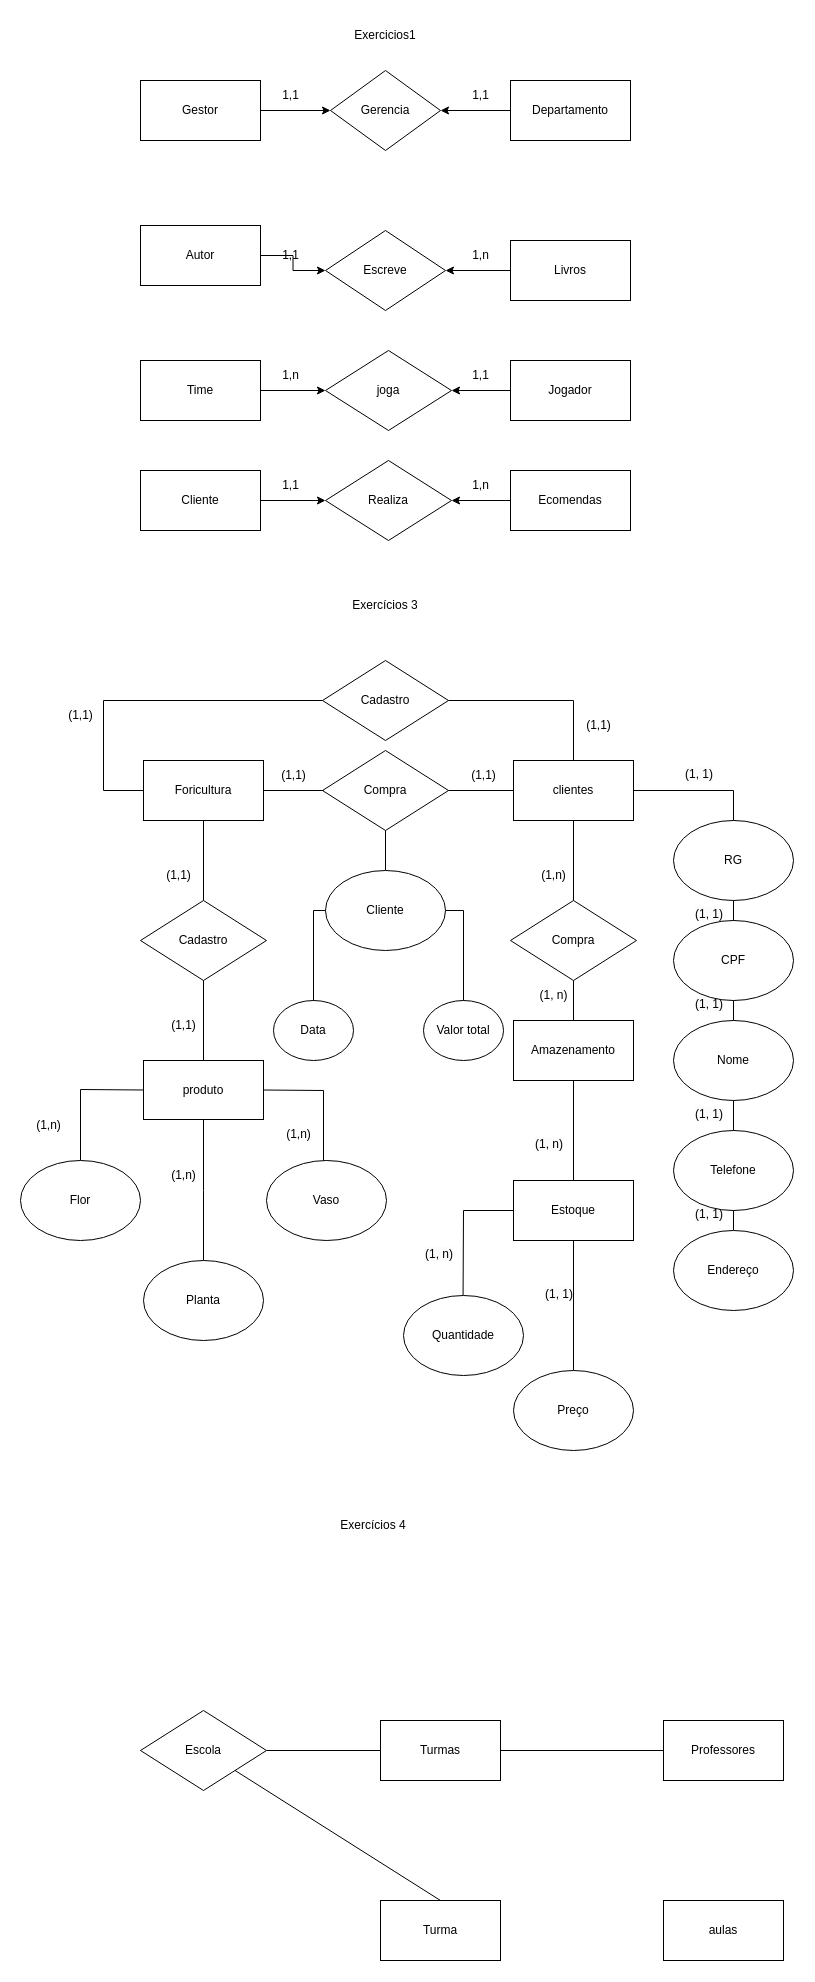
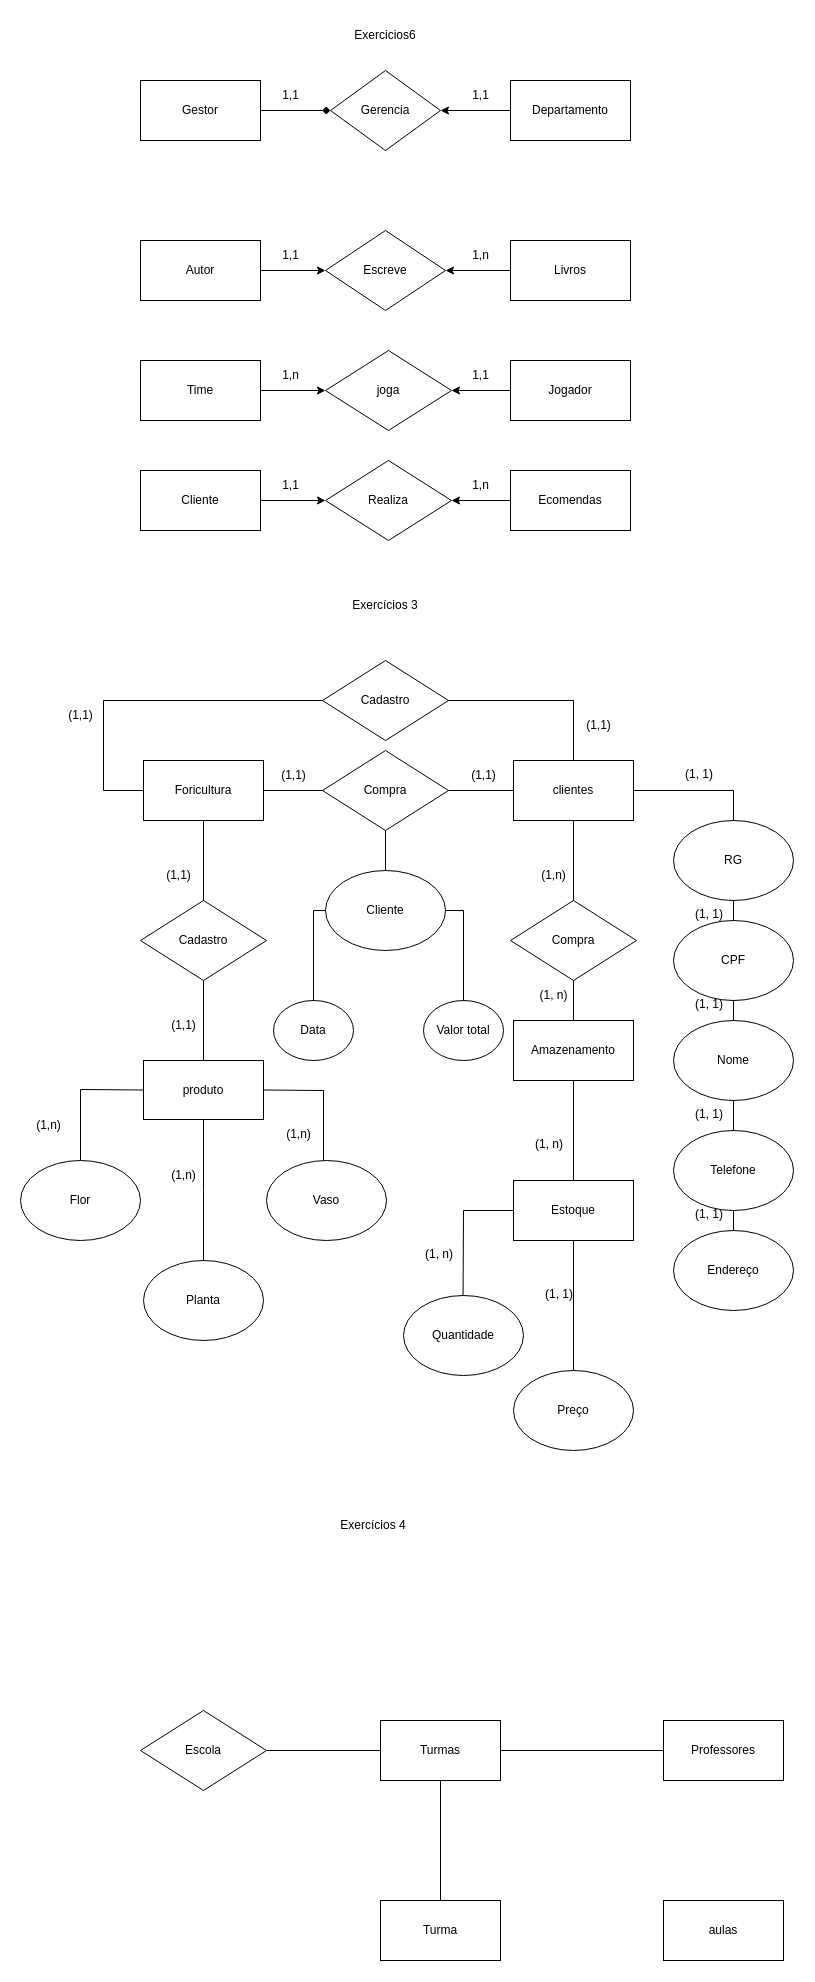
node "Exercicios1": label "Exercicios1" -> "Exercicios6"
edge "Gestor" -> "Gerencia": arrowhead classic -> diamond
node "Autor": moved (201, 256) -> (201, 271)
edge "Escola" -- "Turma": now "Turmas" -- "Turma"
